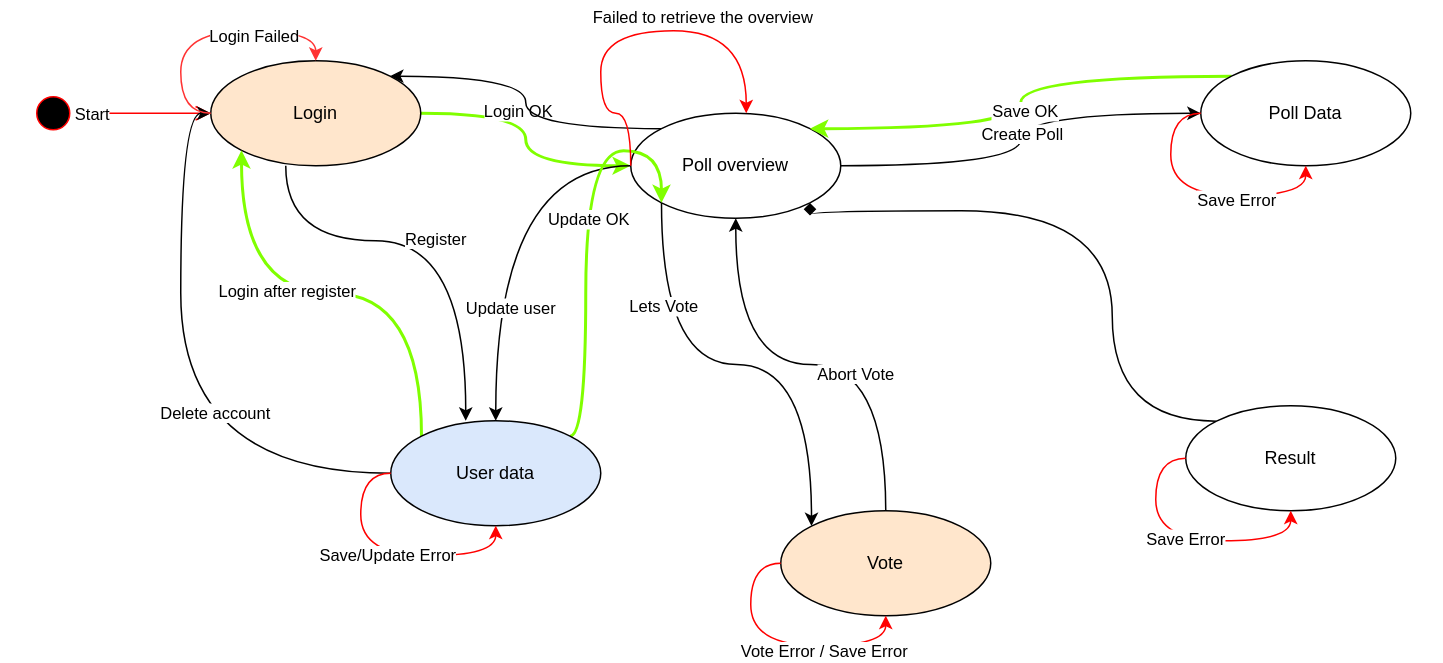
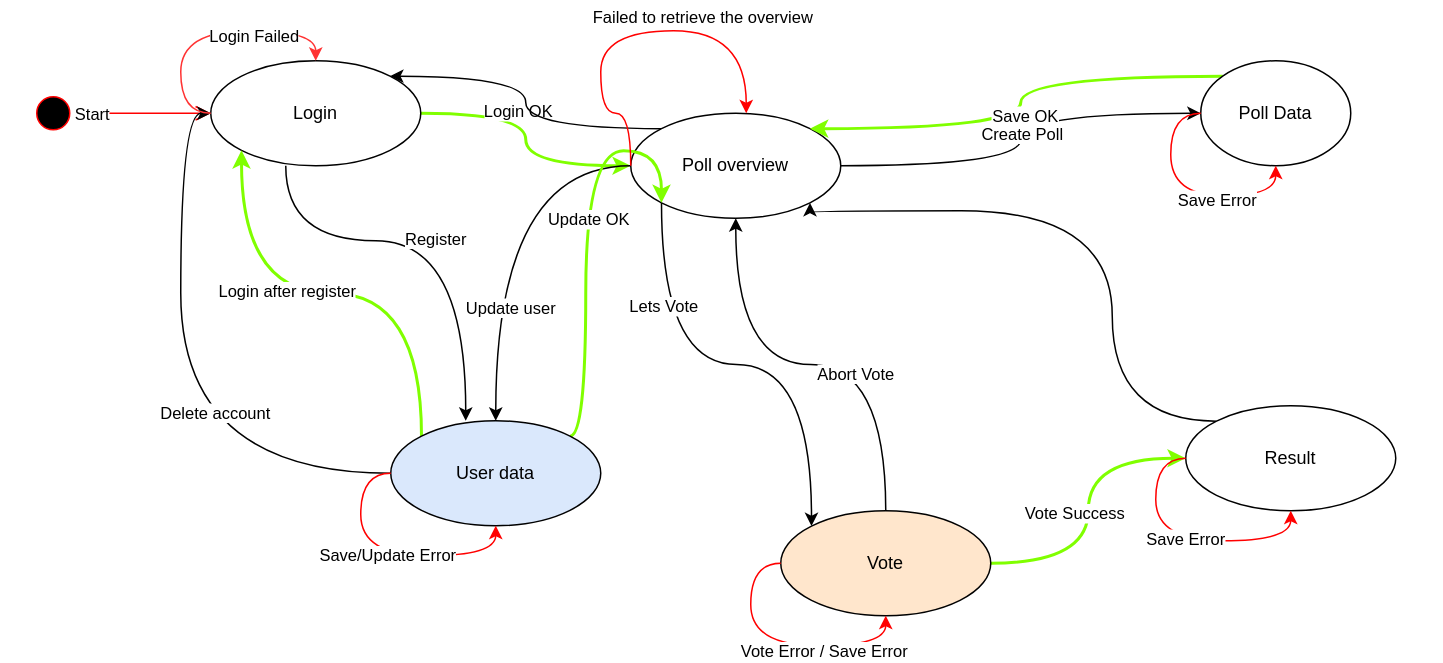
node "Login": fillcolor #ffe6cc -> #ffffff
node "Poll Data": size 210x105 -> 150x105
edge "Result" -> "Poll overview": arrowhead diamond -> classic
edge "Vote" -> "Result": added, label "Vote Success"
